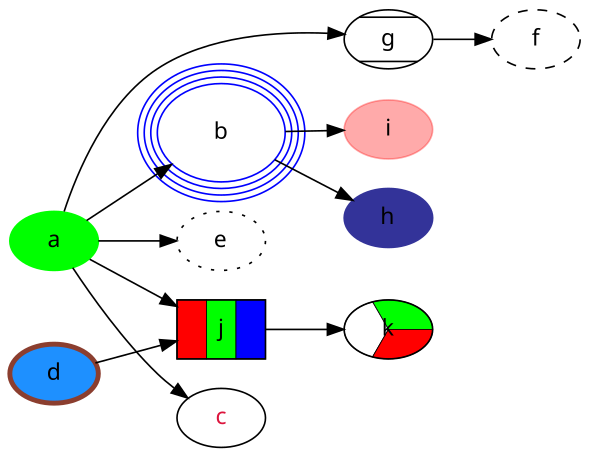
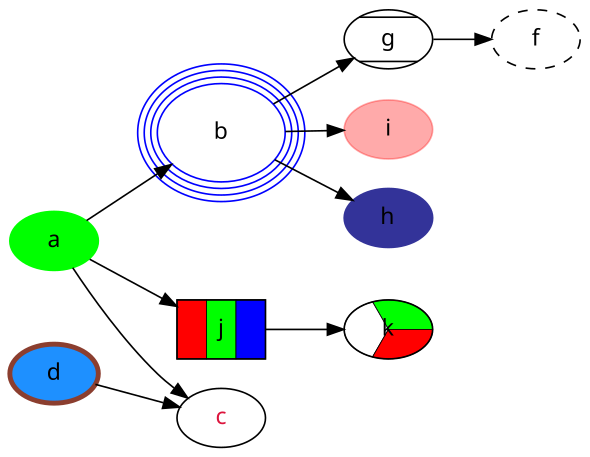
edge "a" -> "g": now "b" -> "g"
node "e": removed
edge "d" -> "j": now "d" -> "c"
